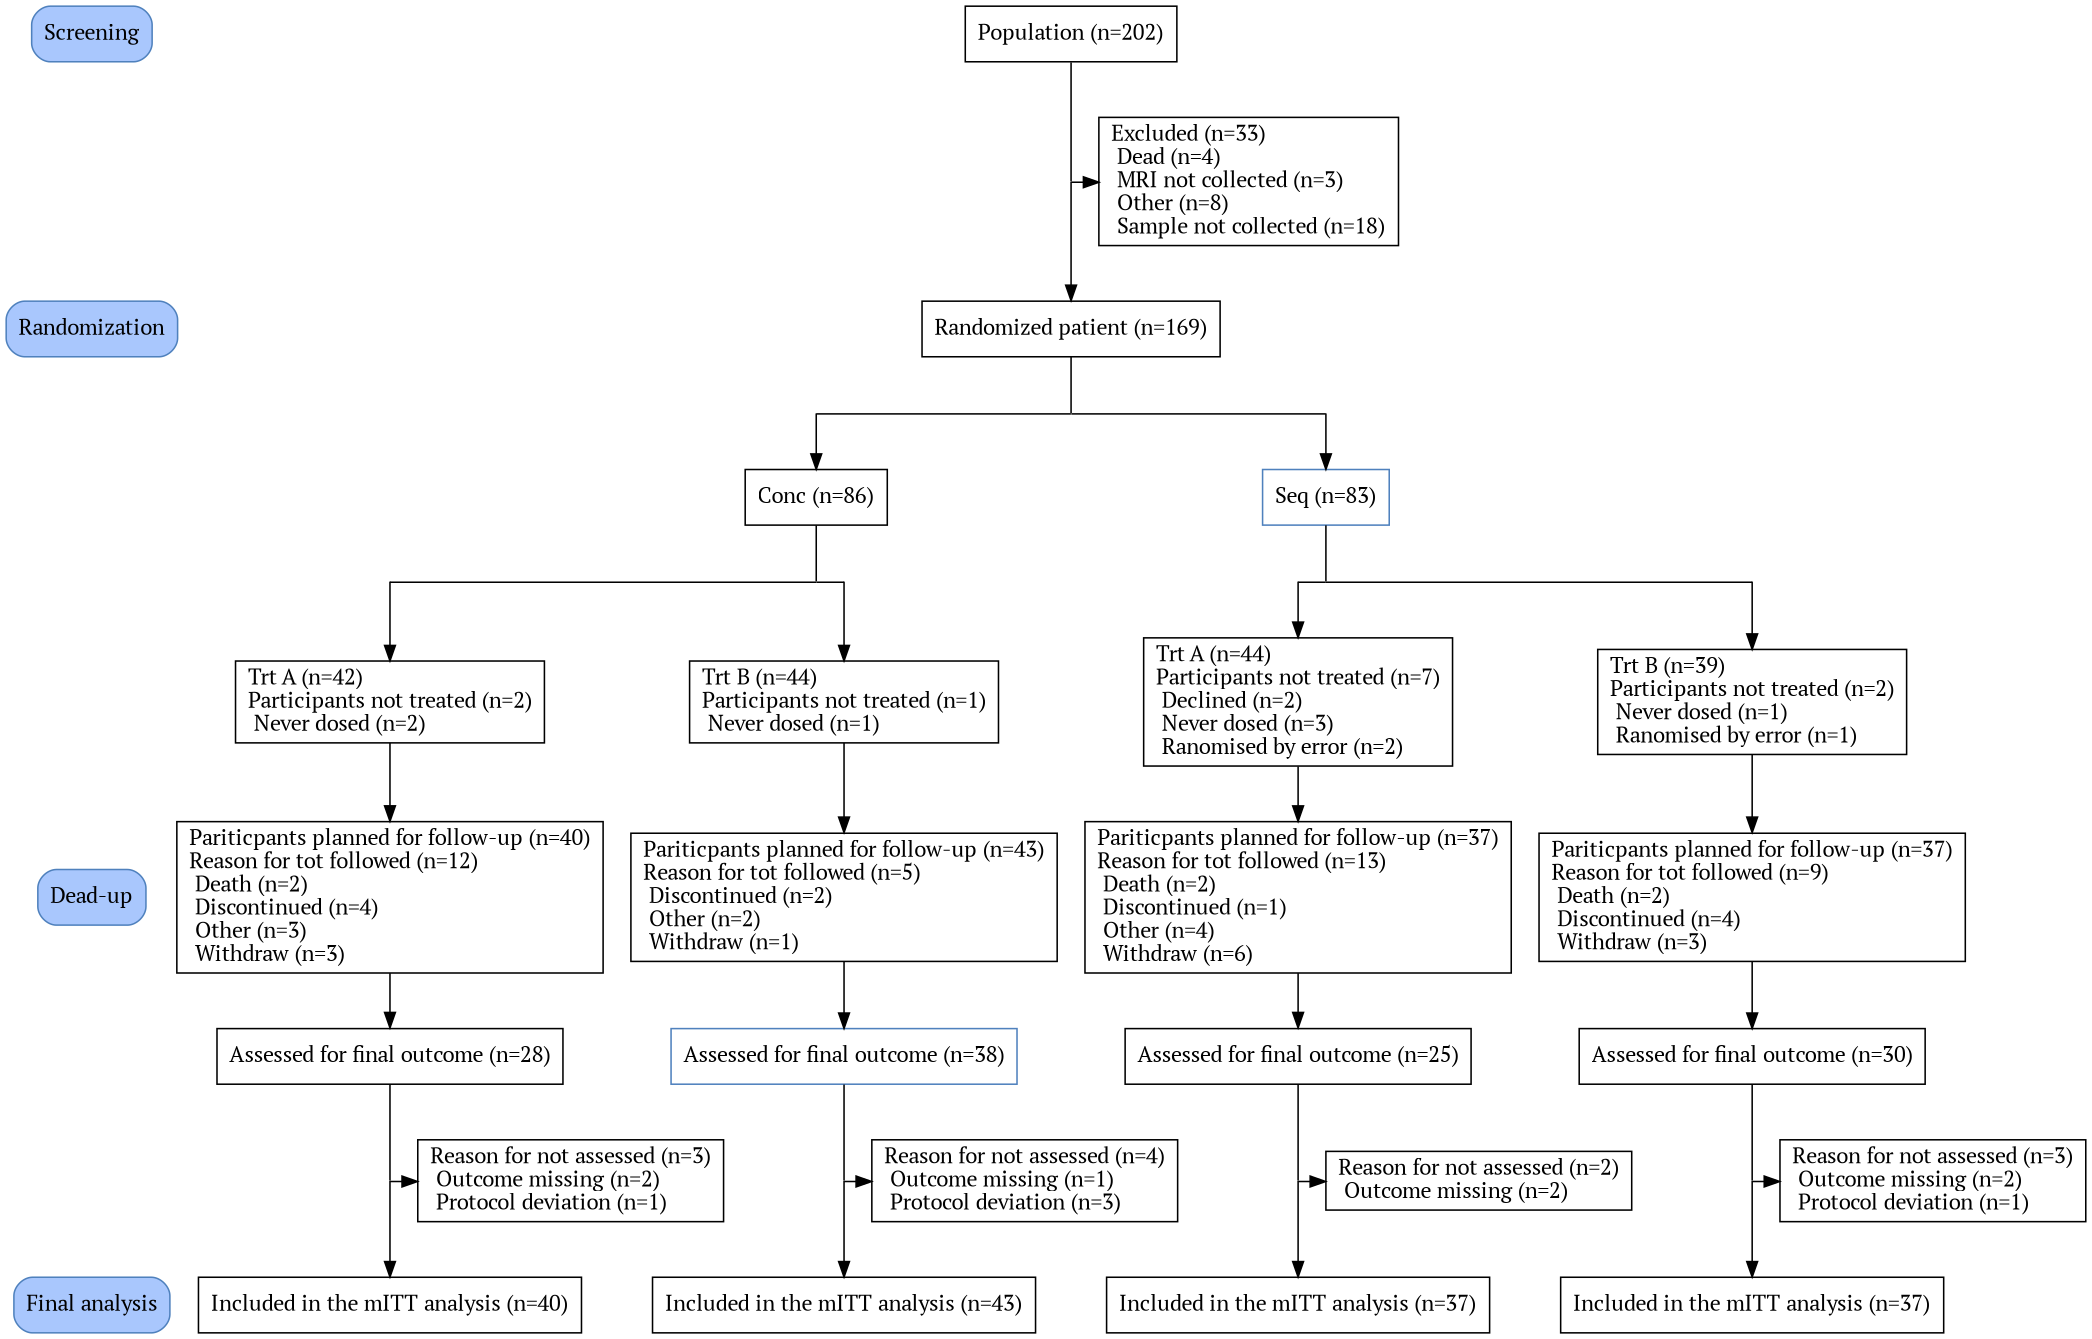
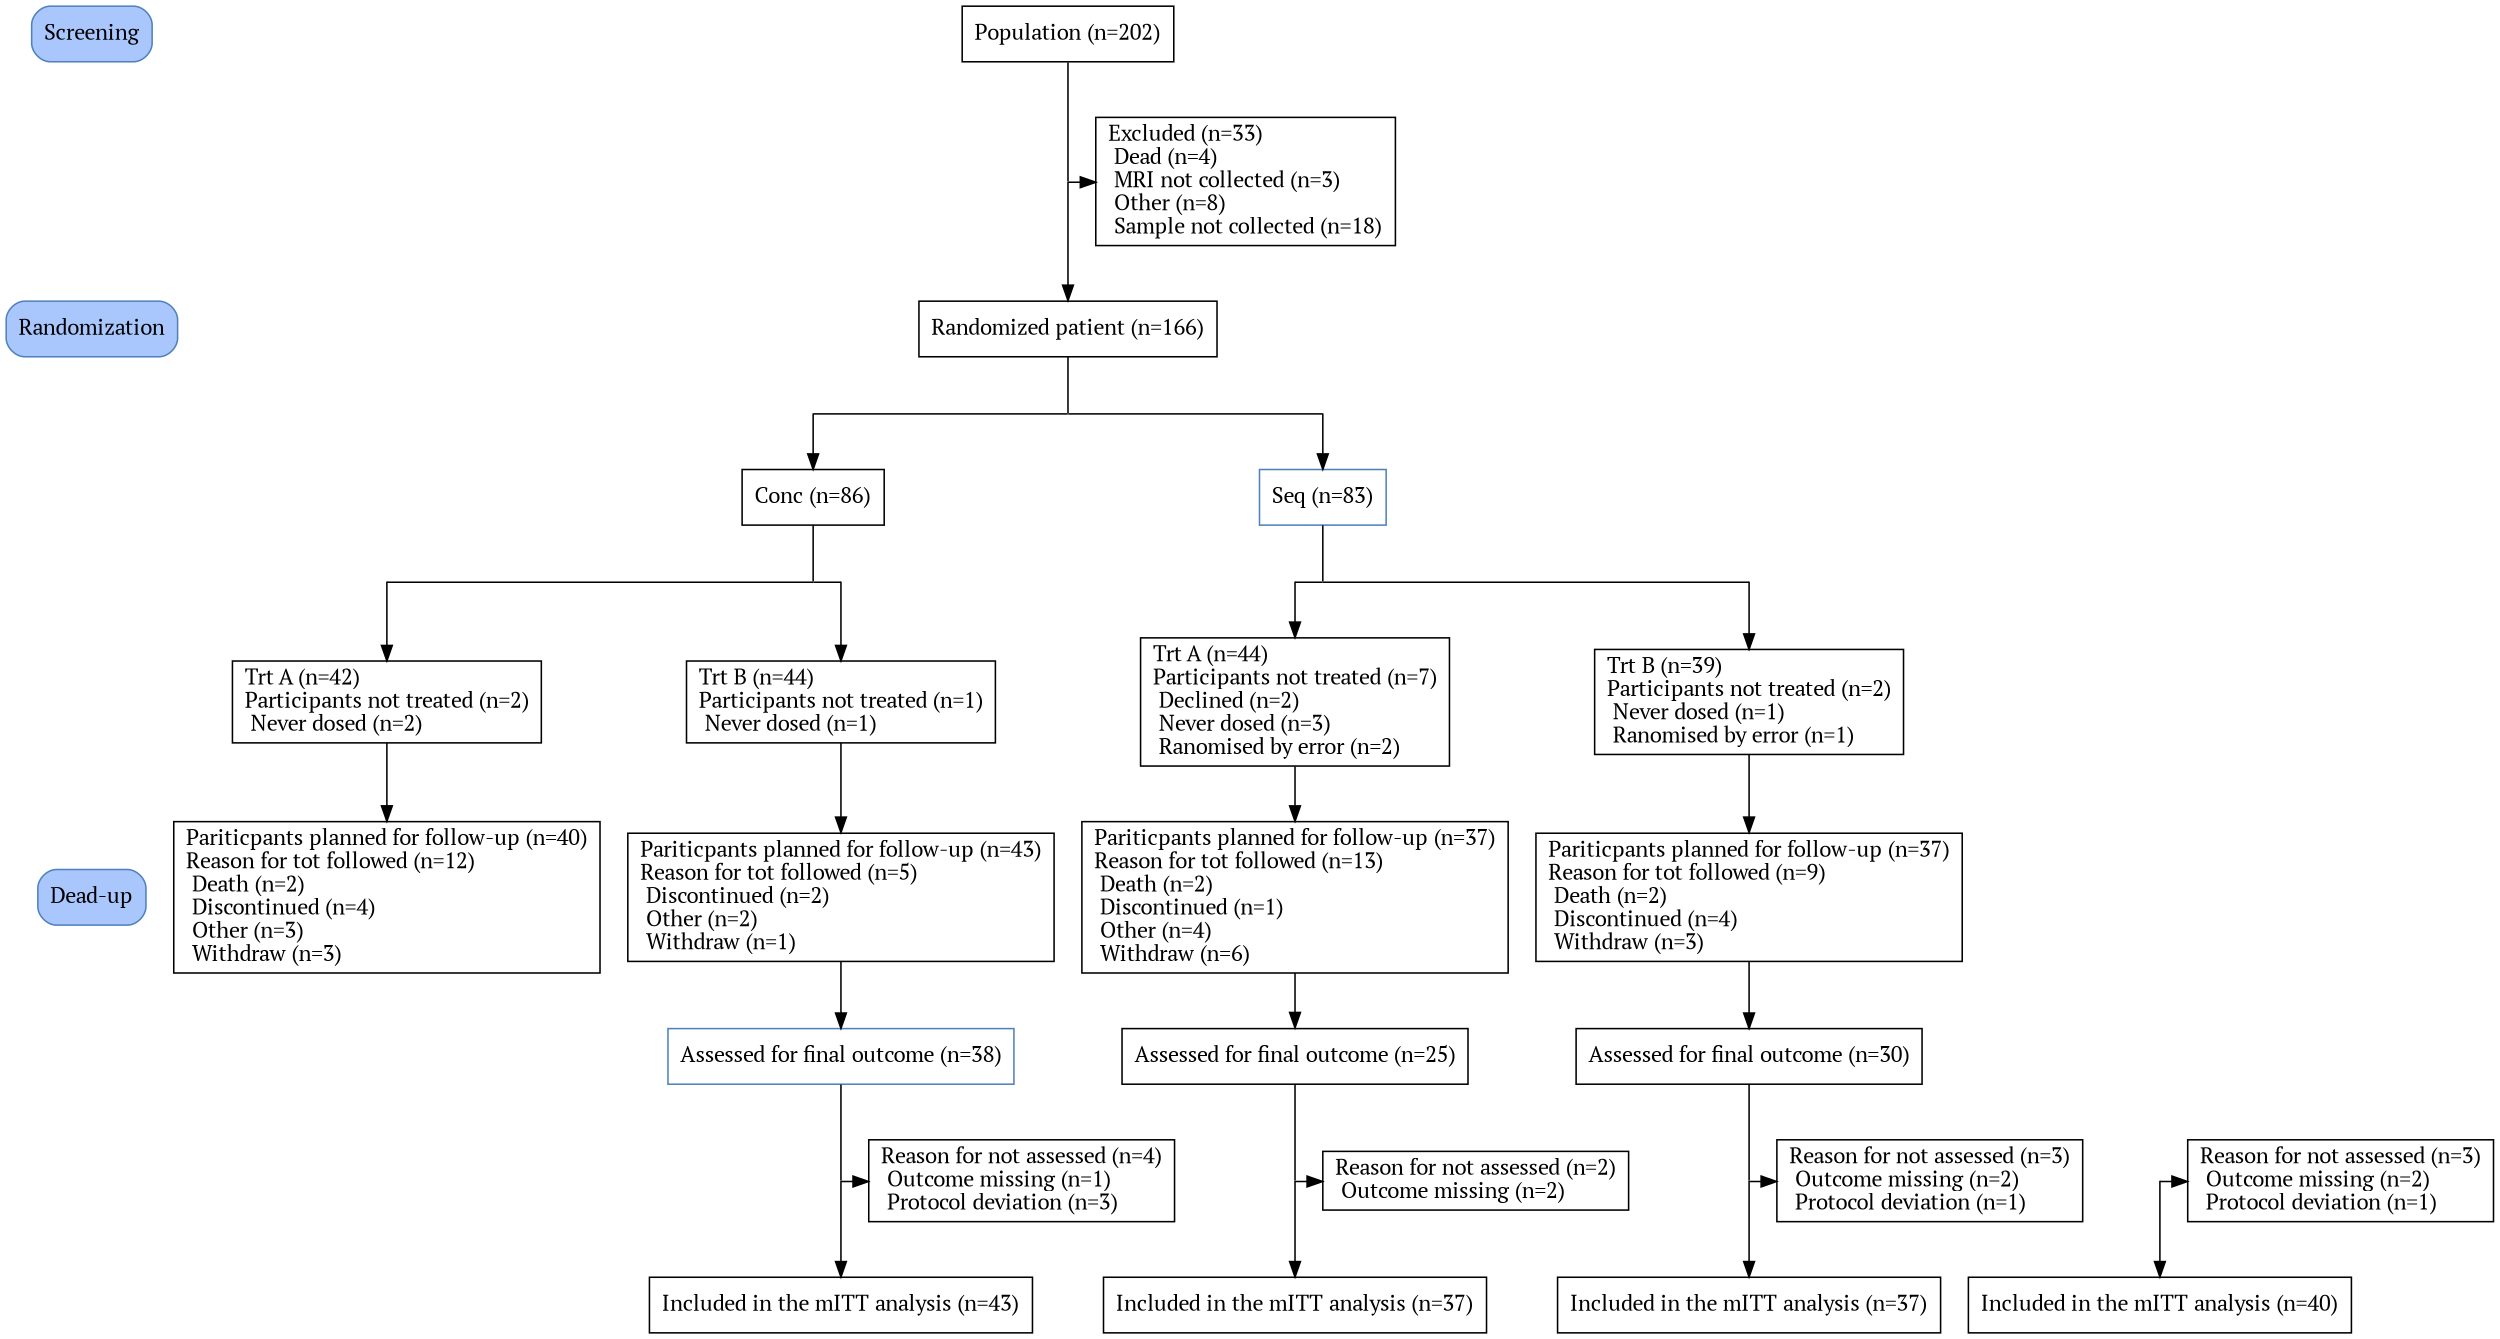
node "Randomized patient (n=169)": label "Randomized patient (n=169)" -> "Randomized patient (n=166)"
node "Assessed for final outcome (n=28)": removed
node "Final analysis": removed
